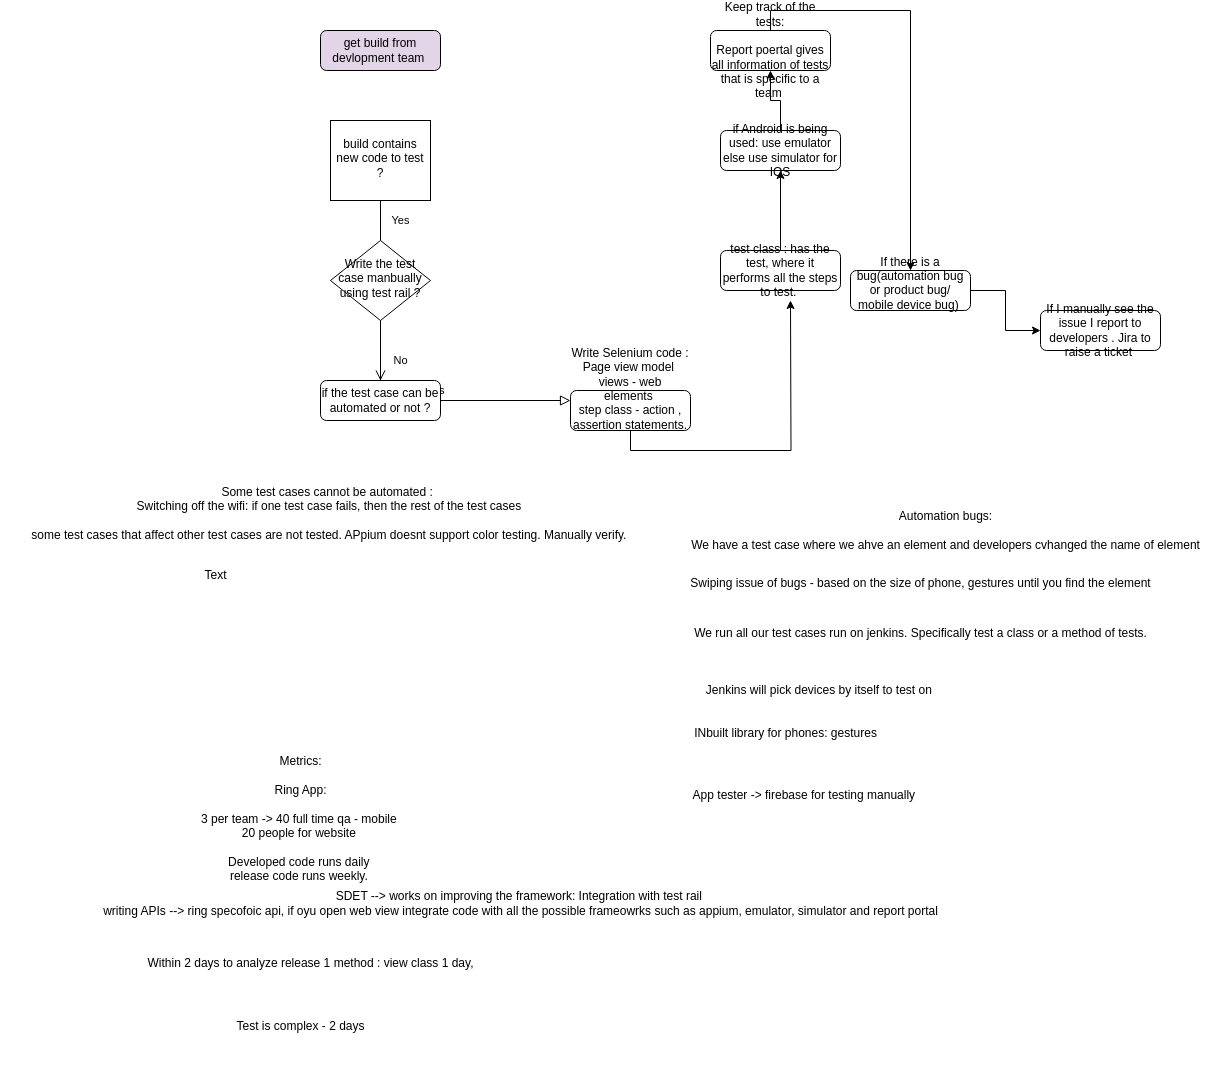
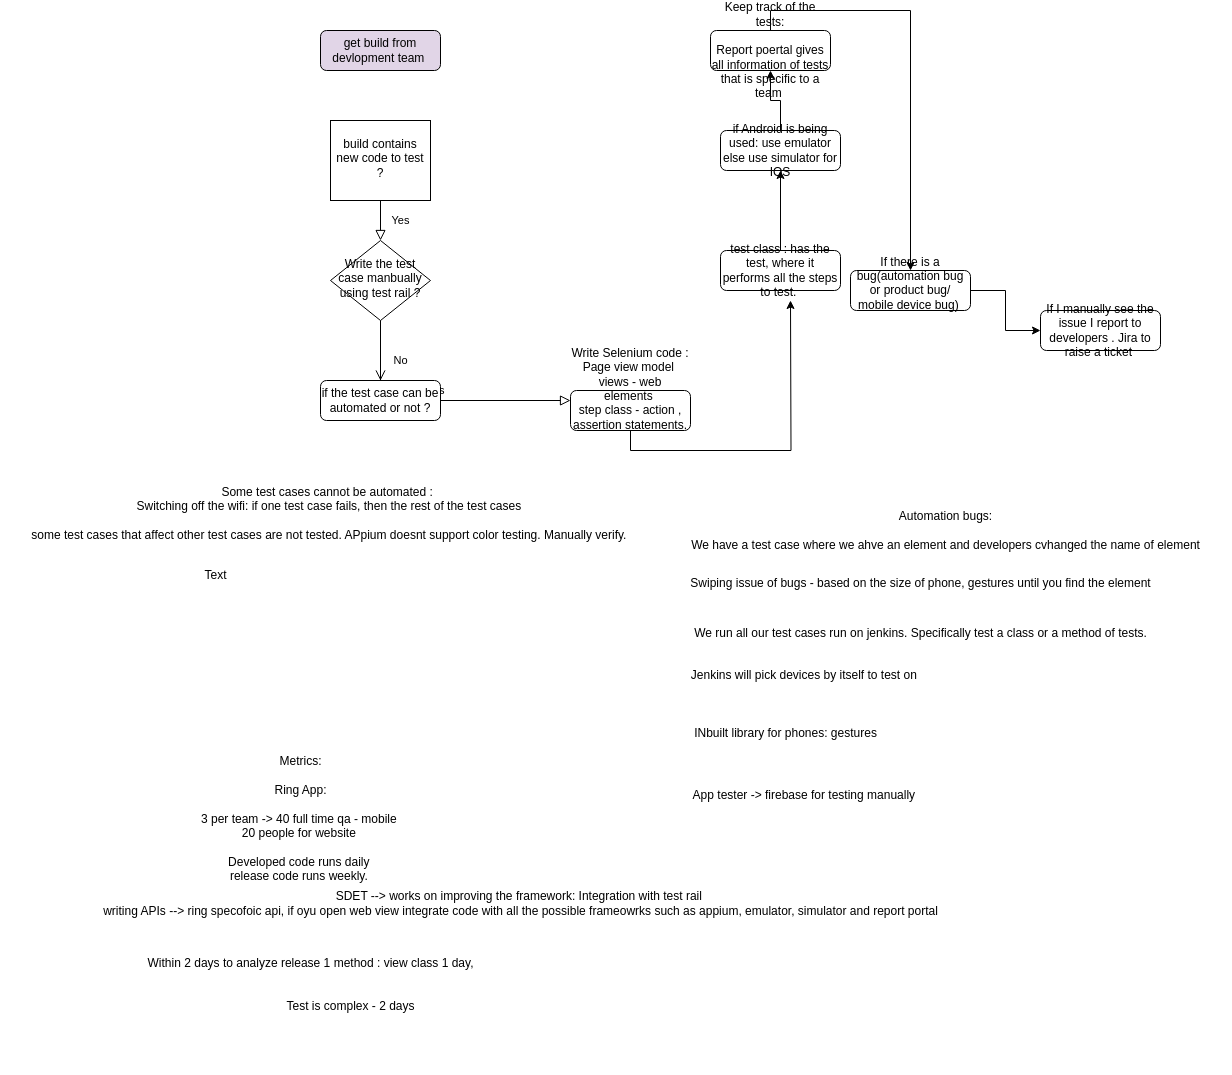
edge "build contains new code to test ?" -- "Write the test case manbually using test rail ?": arrowhead none -> block
node "Jenkins will pick devices by itself to test on": moved (821, 691) -> (806, 676)
node "Test is complex - 2 days": moved (301, 1034) -> (351, 1014)
